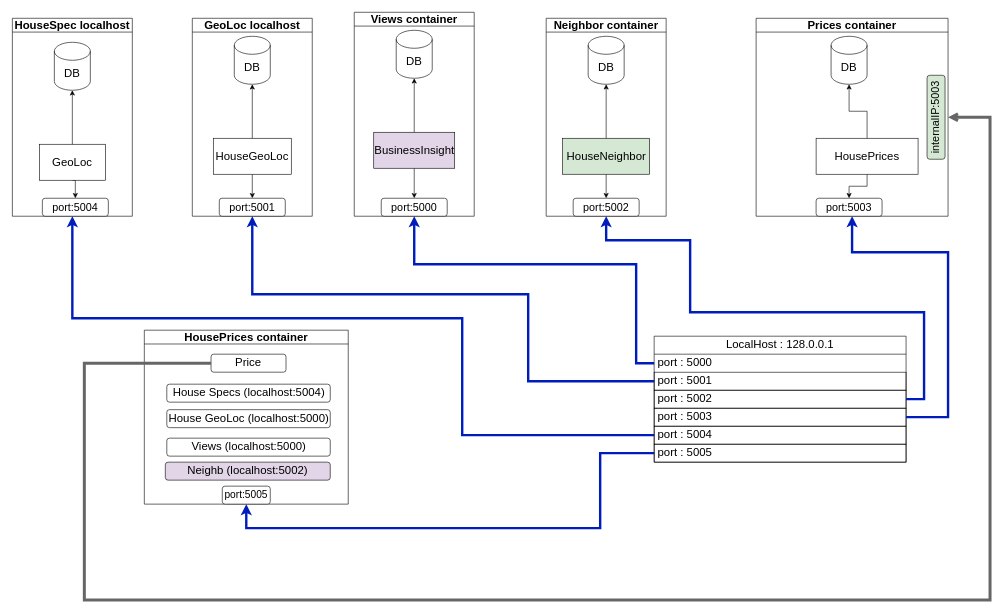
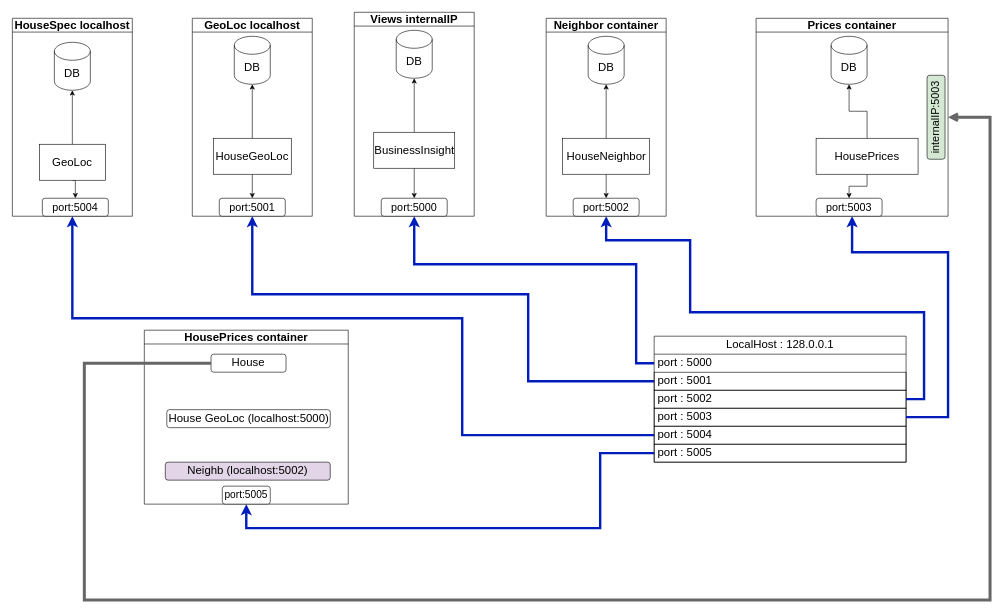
node "Views container": label "Views container" -> "Views internalIP"
node "BusinessInsight": fillcolor #e1d5e7 -> #ffffff
node "HouseNeighbor": fillcolor #d5e8d4 -> #ffffff
node "Price": label "Price" -> "House"
node "House Specs (localhost:5004)": removed
node "Views (localhost:5000)": removed
